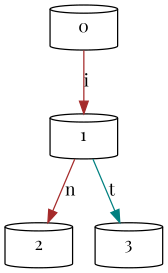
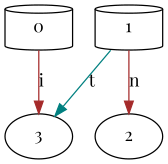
edge "0" -> "1": now "0" -> "3"
node "2": shape cylinder -> ellipse
node "3": shape cylinder -> ellipse
